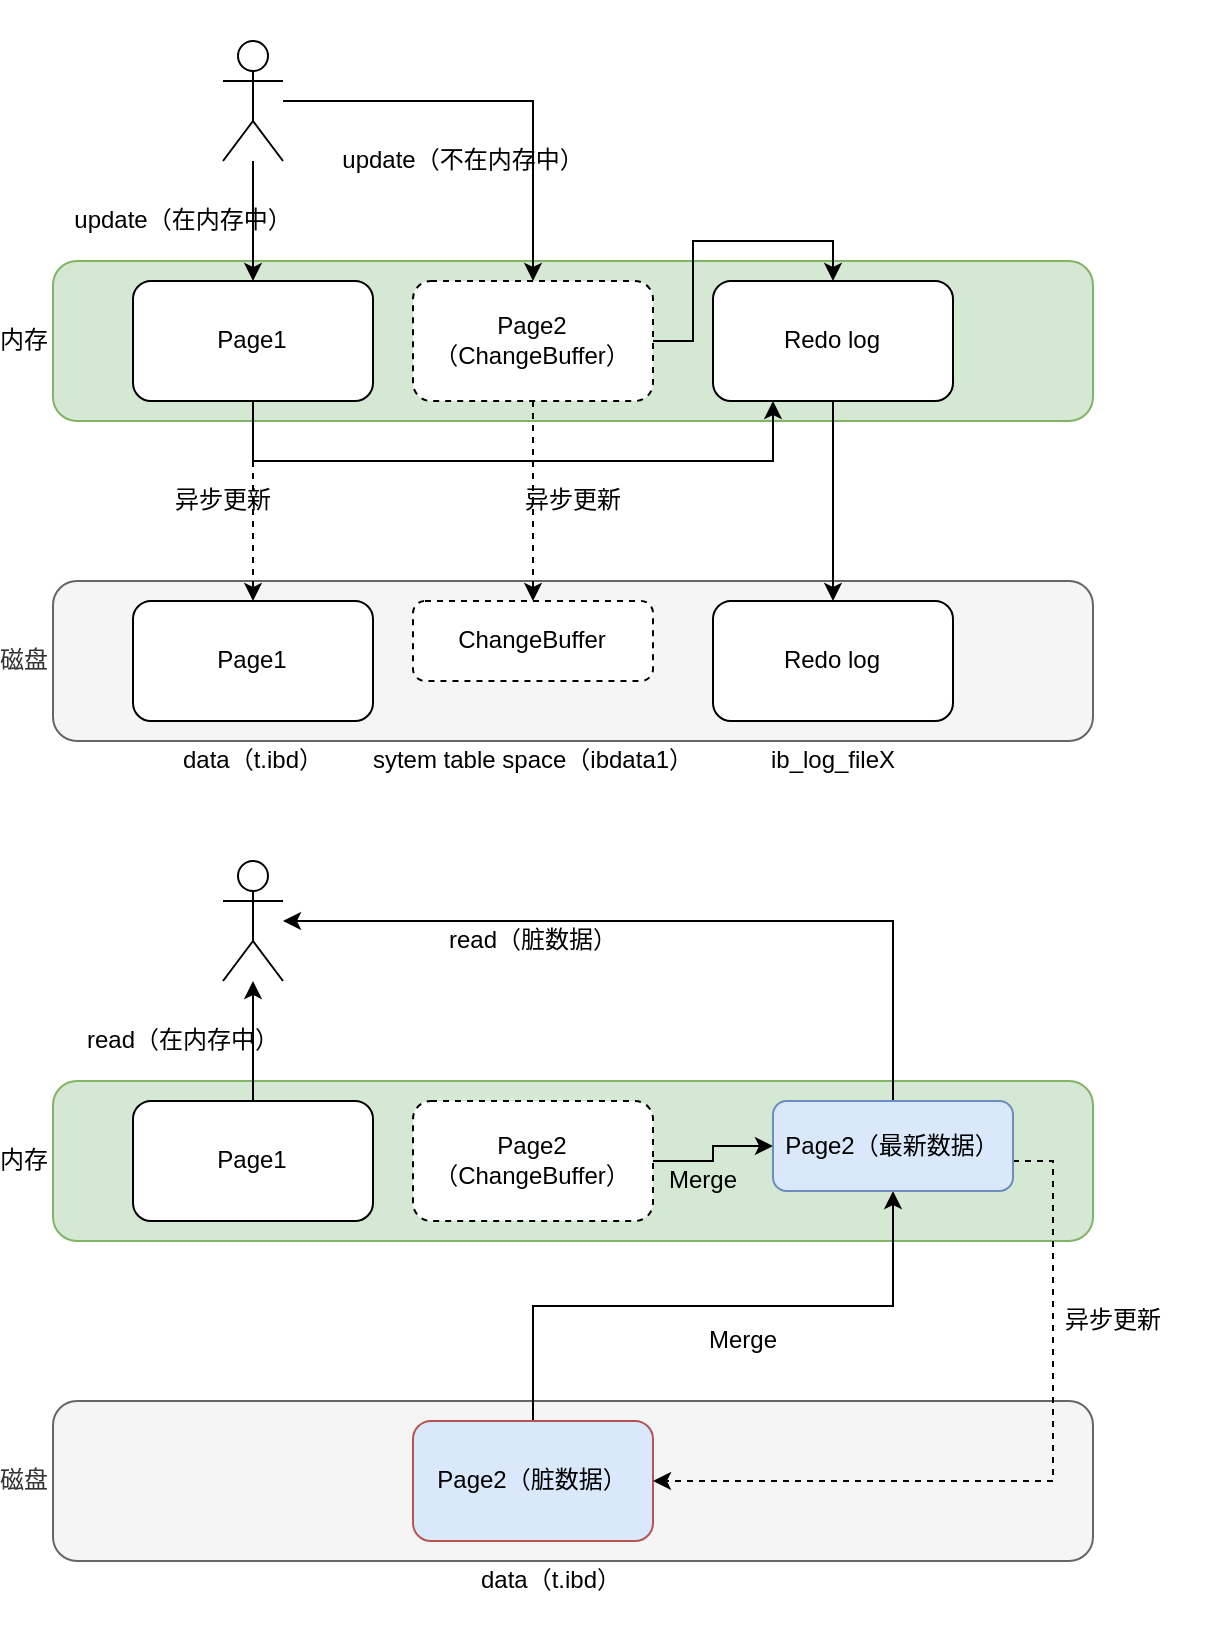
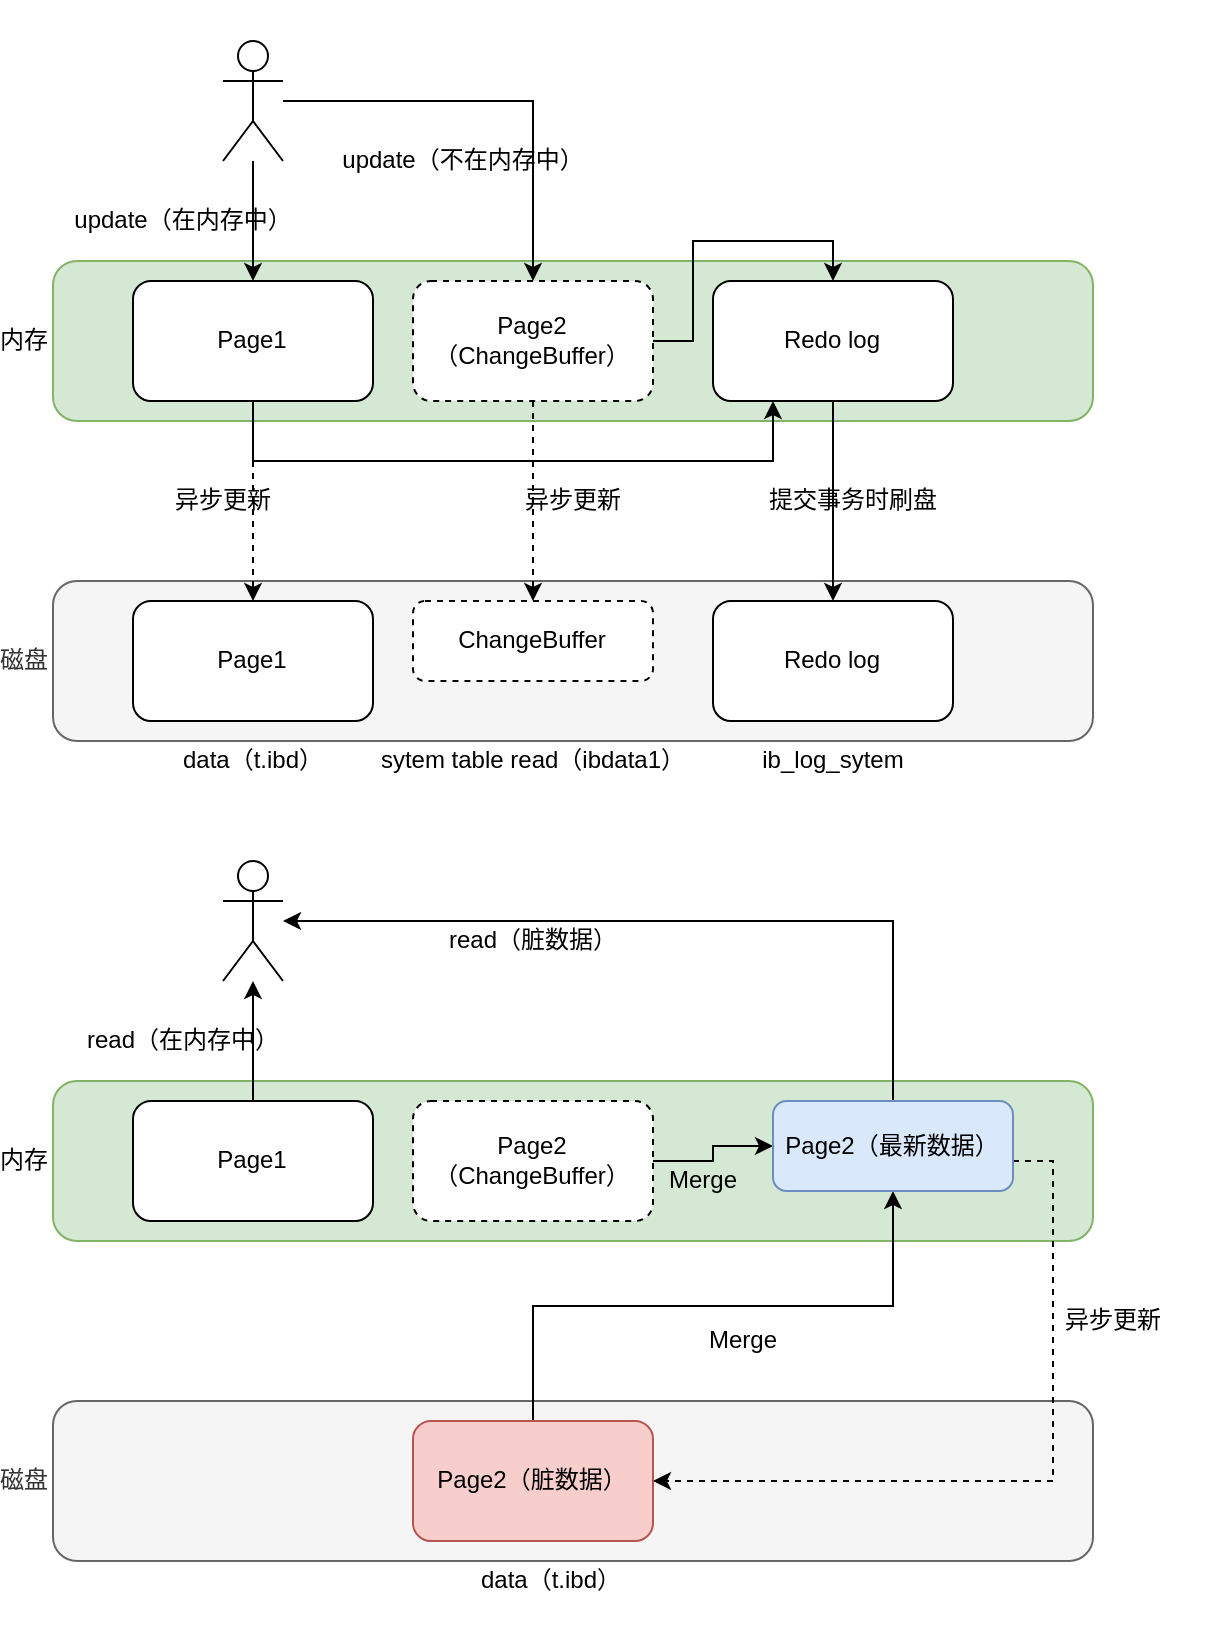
node "提交事务时刷盘": added
node "sytem table space（ibdata1）": label "sytem table space（ibdata1）" -> "sytem table read（ibdata1）"
node "ib_log_fileX": label "ib_log_fileX" -> "ib_log_sytem"
node "Page2（脏数据）": fillcolor #dae8fc -> #f8cecc
